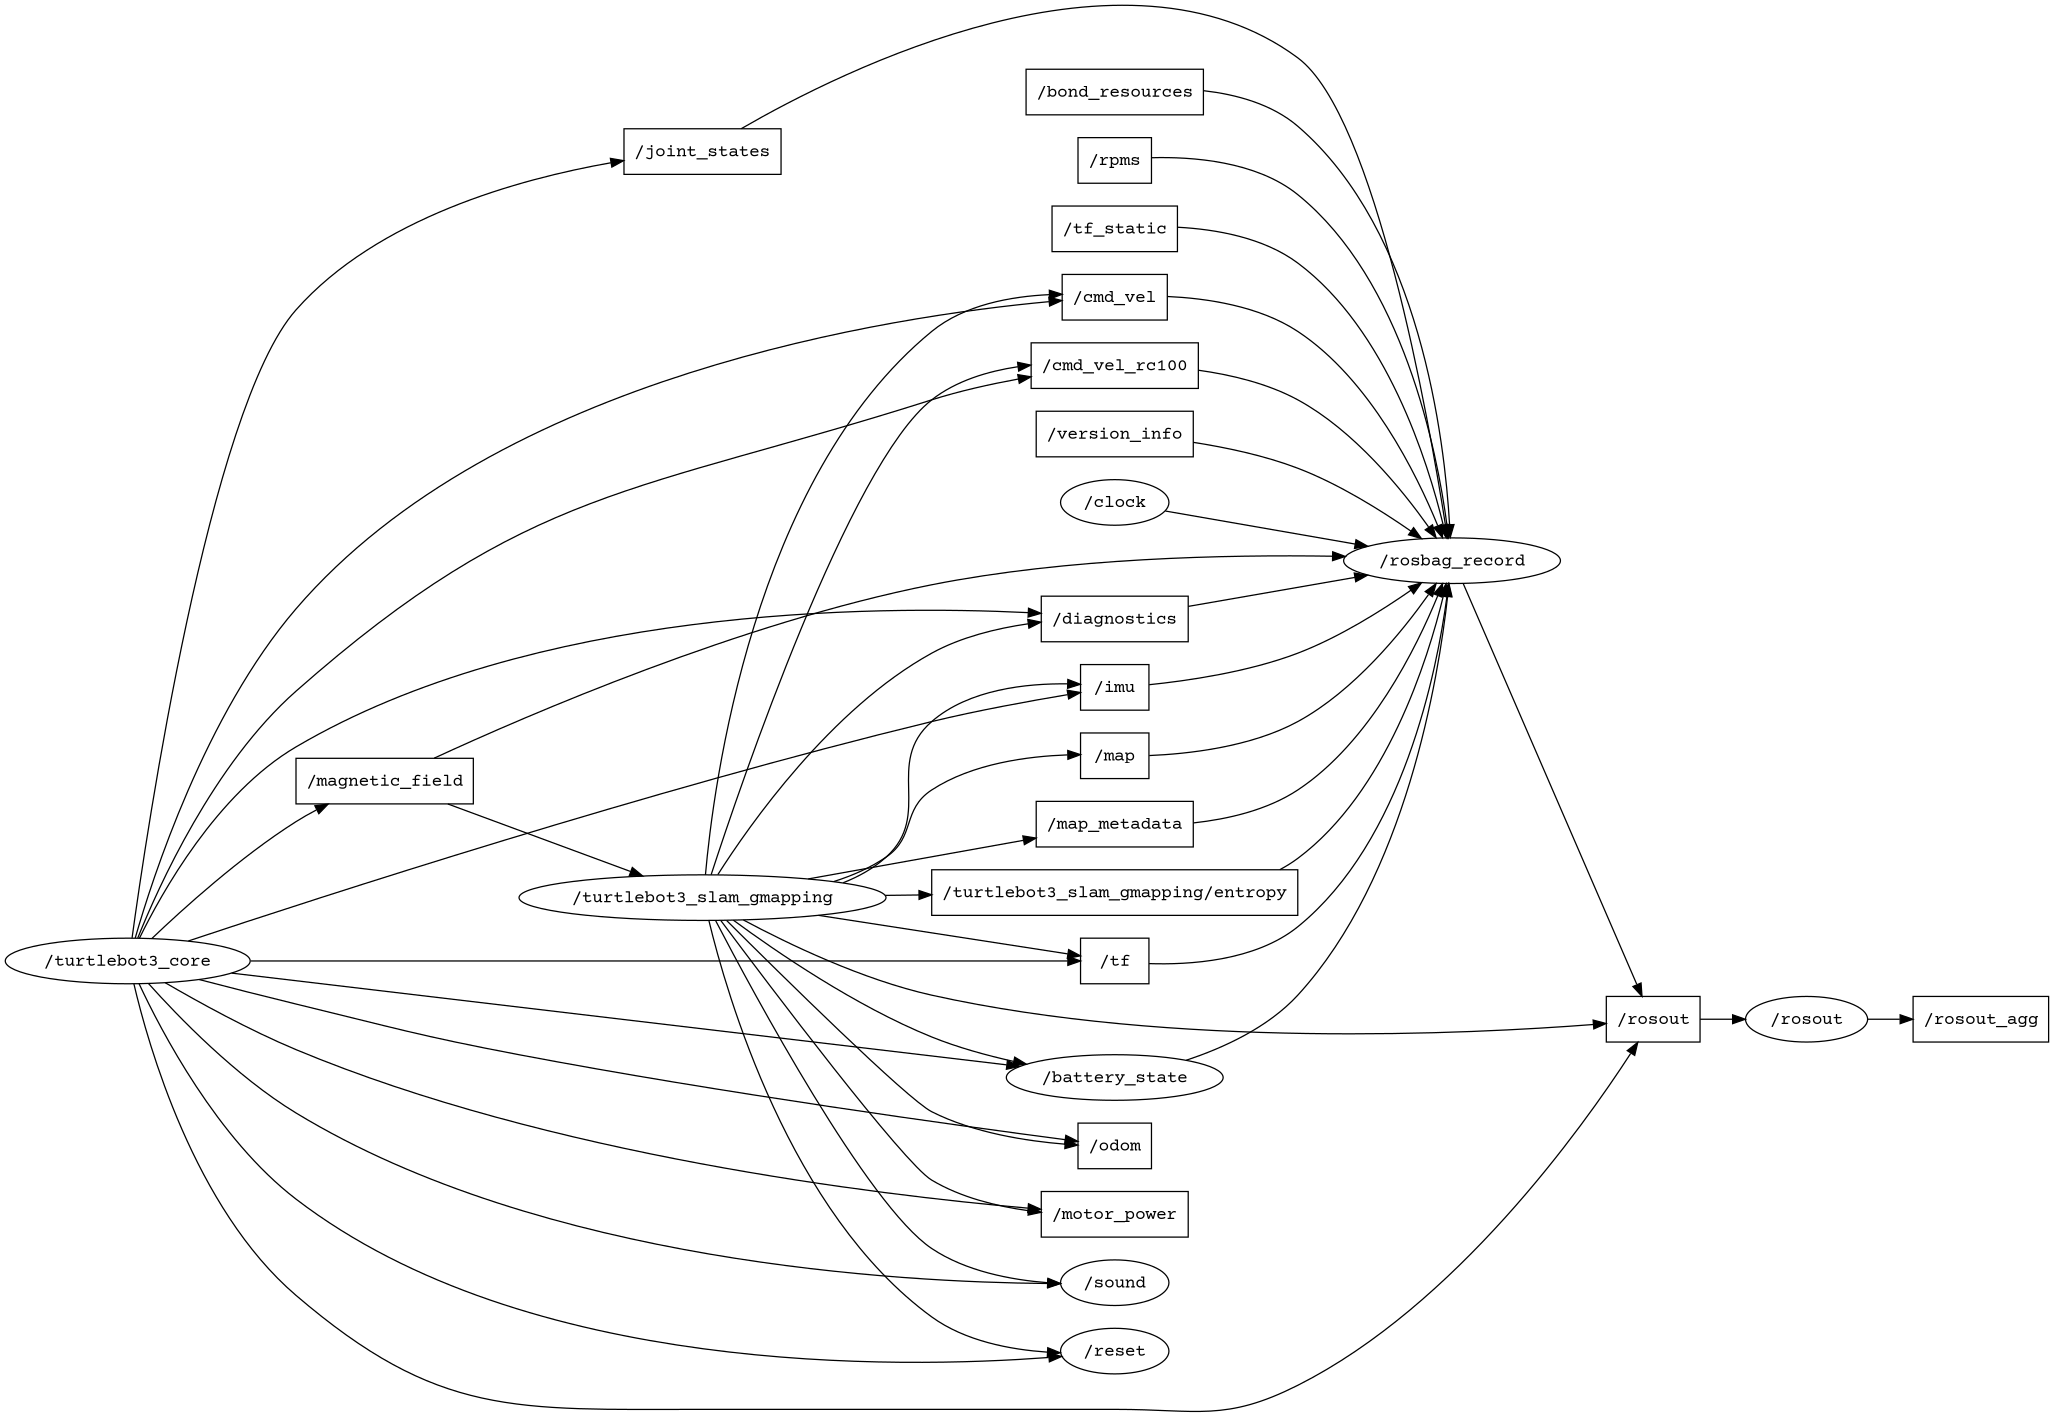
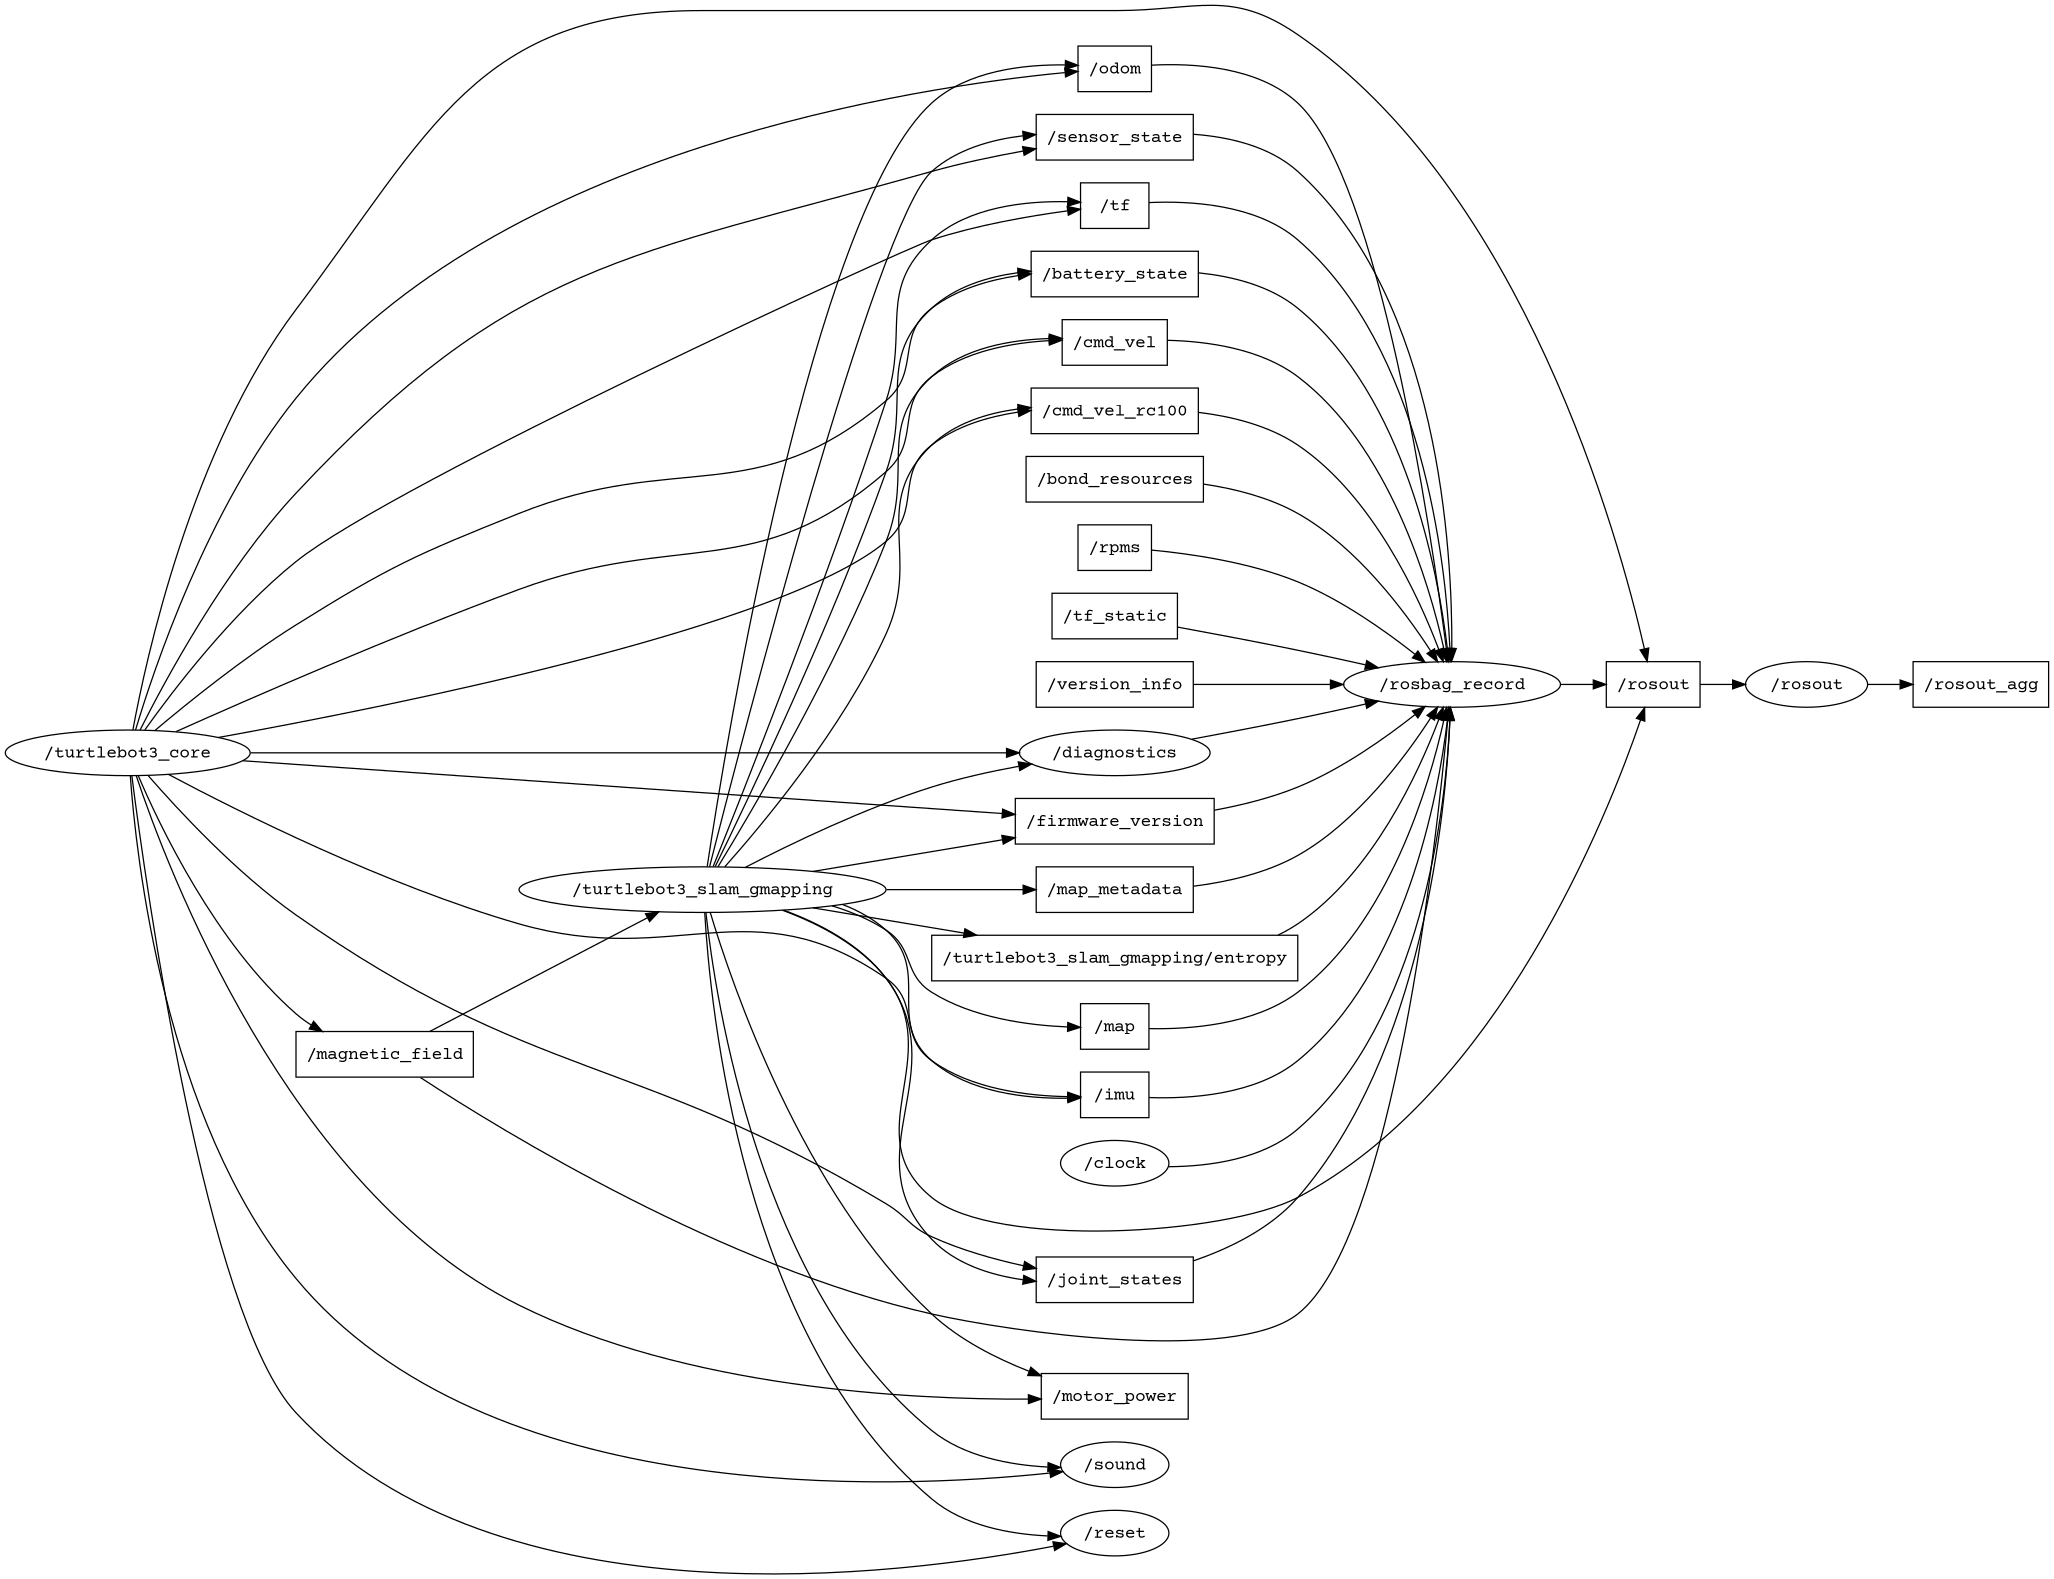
node "/sensor_state": added
edge "/odom" -> "/rosbag_record": added
node "/diagnostics": shape box -> ellipse
node "/firmware_version": added
node "/battery_state": shape ellipse -> box
edge "/turtlebot3_slam_gmapping" -> "/joint_states": added
